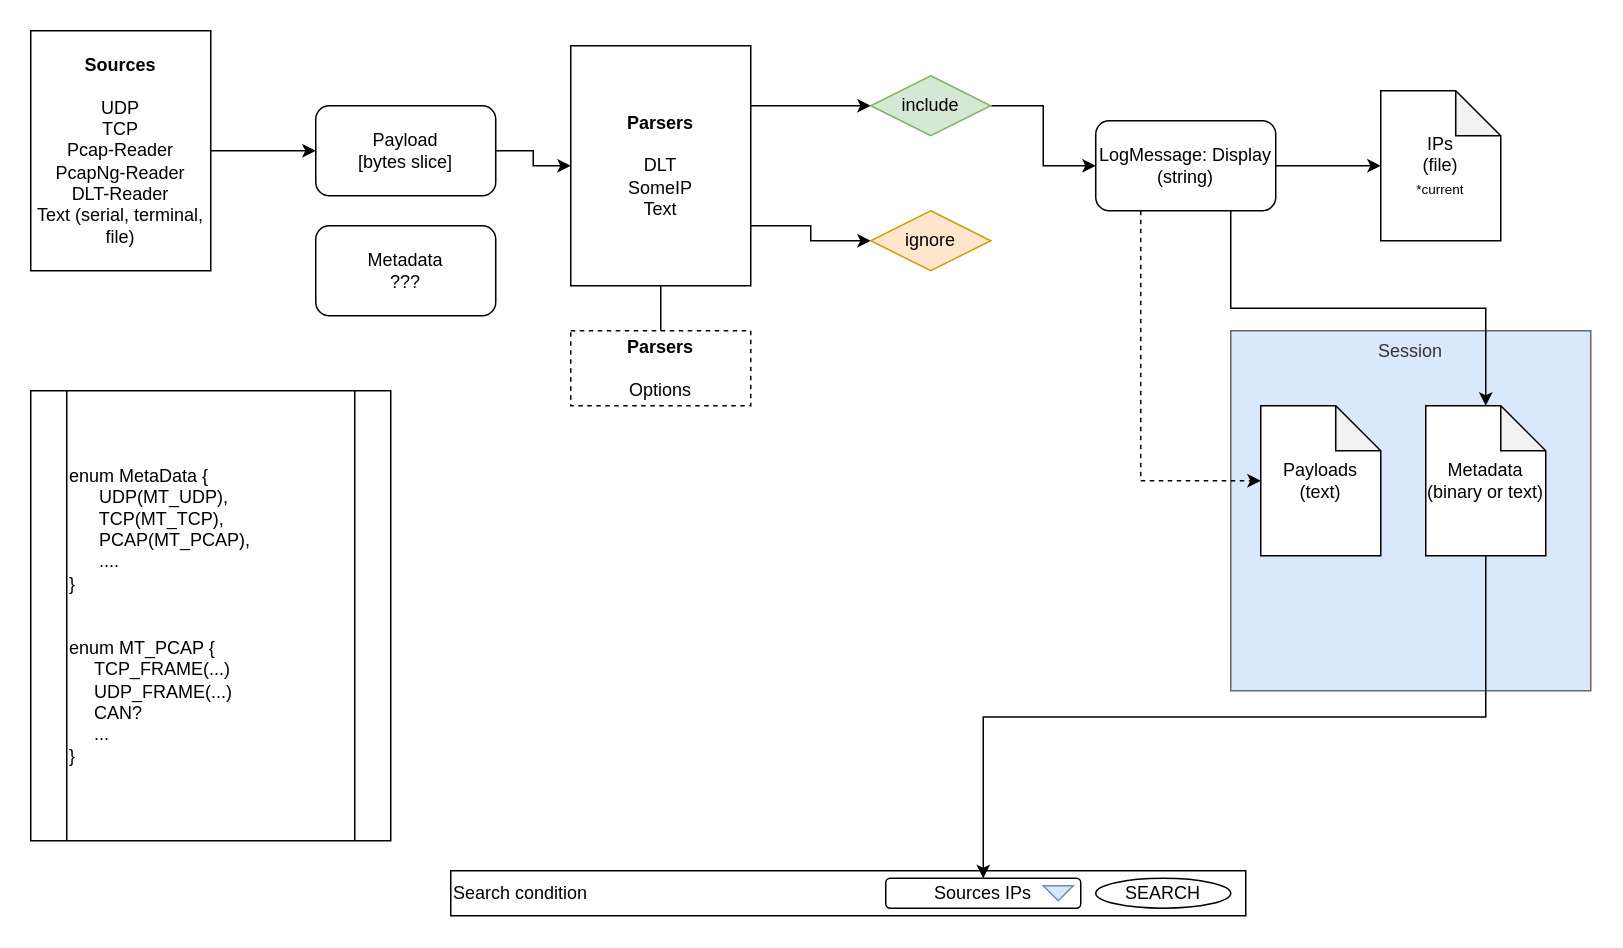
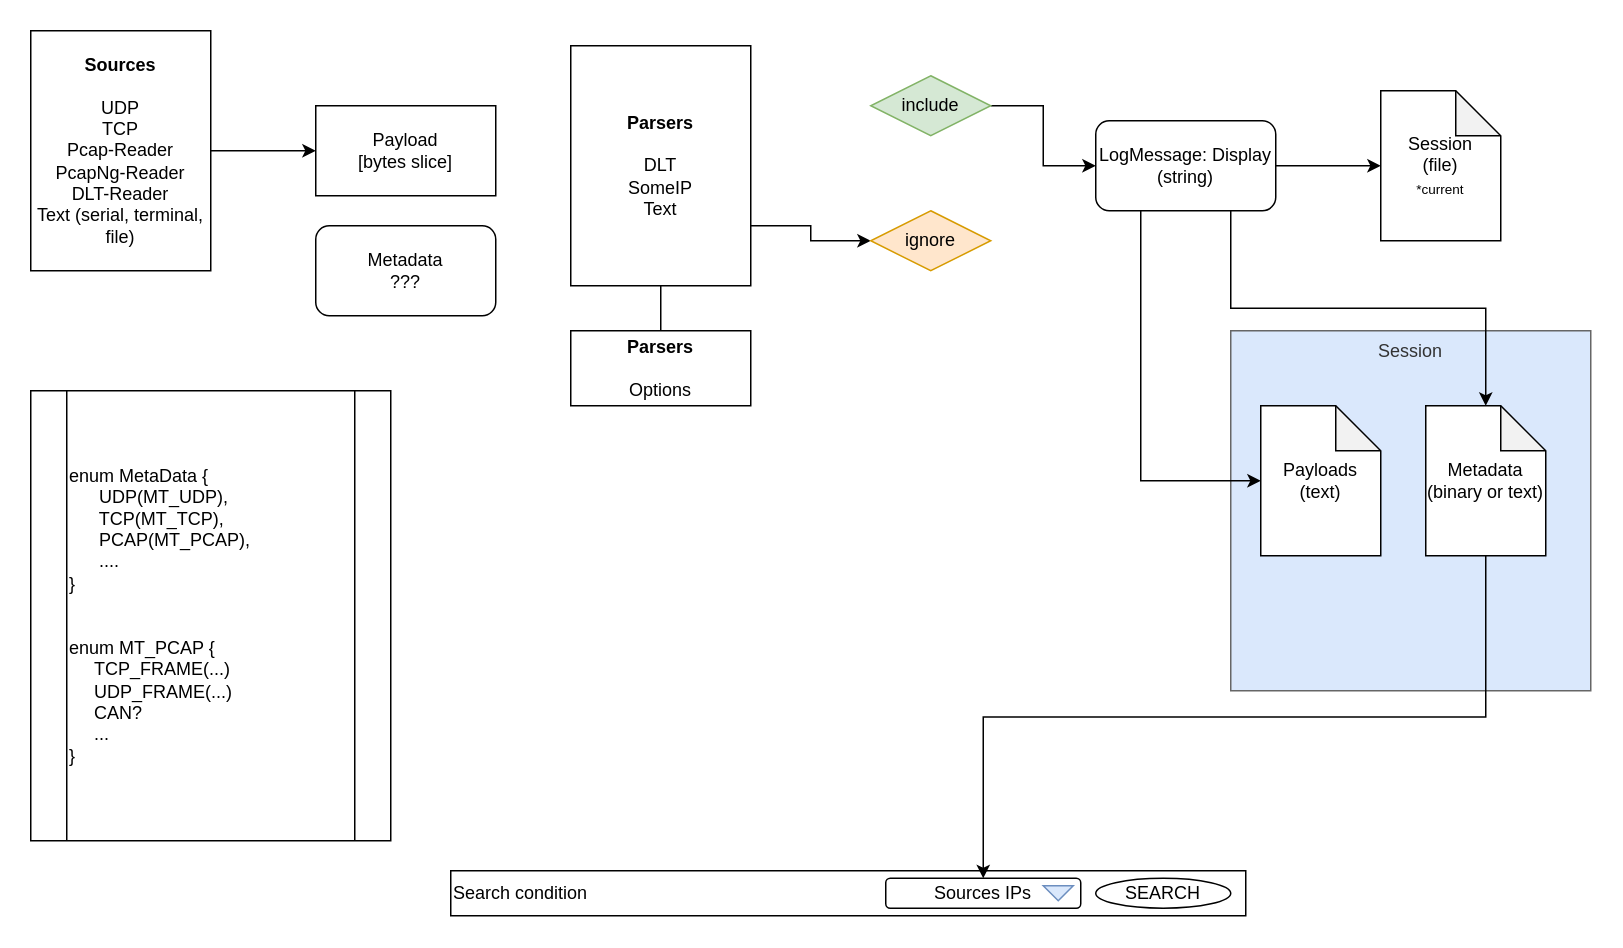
edge "Parsers DLT SomeIP Text" -> "include": removed
node "Payload [bytes slice]": shape rounded rectangle -> rectangle
edge "Payload [bytes slice]" -> "Parsers DLT SomeIP Text": removed
node "IPs (file) *current": label "IPs (file) *current" -> "Session (file) *current"
node "Parsers Options": style dashed -> solid
edge "LogMessage: Display (string)" -> "Payloads (text)": style dashed -> solid
